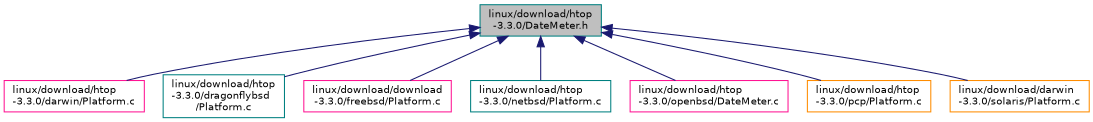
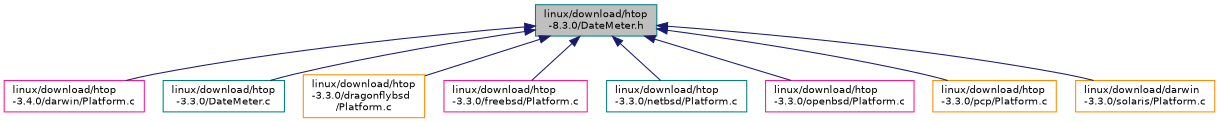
node "linux/download/htop -3.3.0/DateMeter.h": label "linux/download/htop -3.3.0/DateMeter.h" -> "linux/download/htop -8.3.0/DateMeter.h"
node "linux/download/htop -3.3.0/darwin/Platform.c": label "linux/download/htop -3.3.0/darwin/Platform.c" -> "linux/download/htop -3.4.0/darwin/Platform.c"
node "linux/download/htop -3.3.0/DateMeter.c": added
node "linux/download/htop -3.3.0/dragonflybsd /Platform.c": color teal -> darkorange
node "linux/download/download -3.3.0/freebsd/Platform.c": label "linux/download/download -3.3.0/freebsd/Platform.c" -> "linux/download/htop -3.3.0/freebsd/Platform.c"
node "linux/download/htop -3.3.0/openbsd/DateMeter.c": label "linux/download/htop -3.3.0/openbsd/DateMeter.c" -> "linux/download/htop -3.3.0/openbsd/Platform.c"
